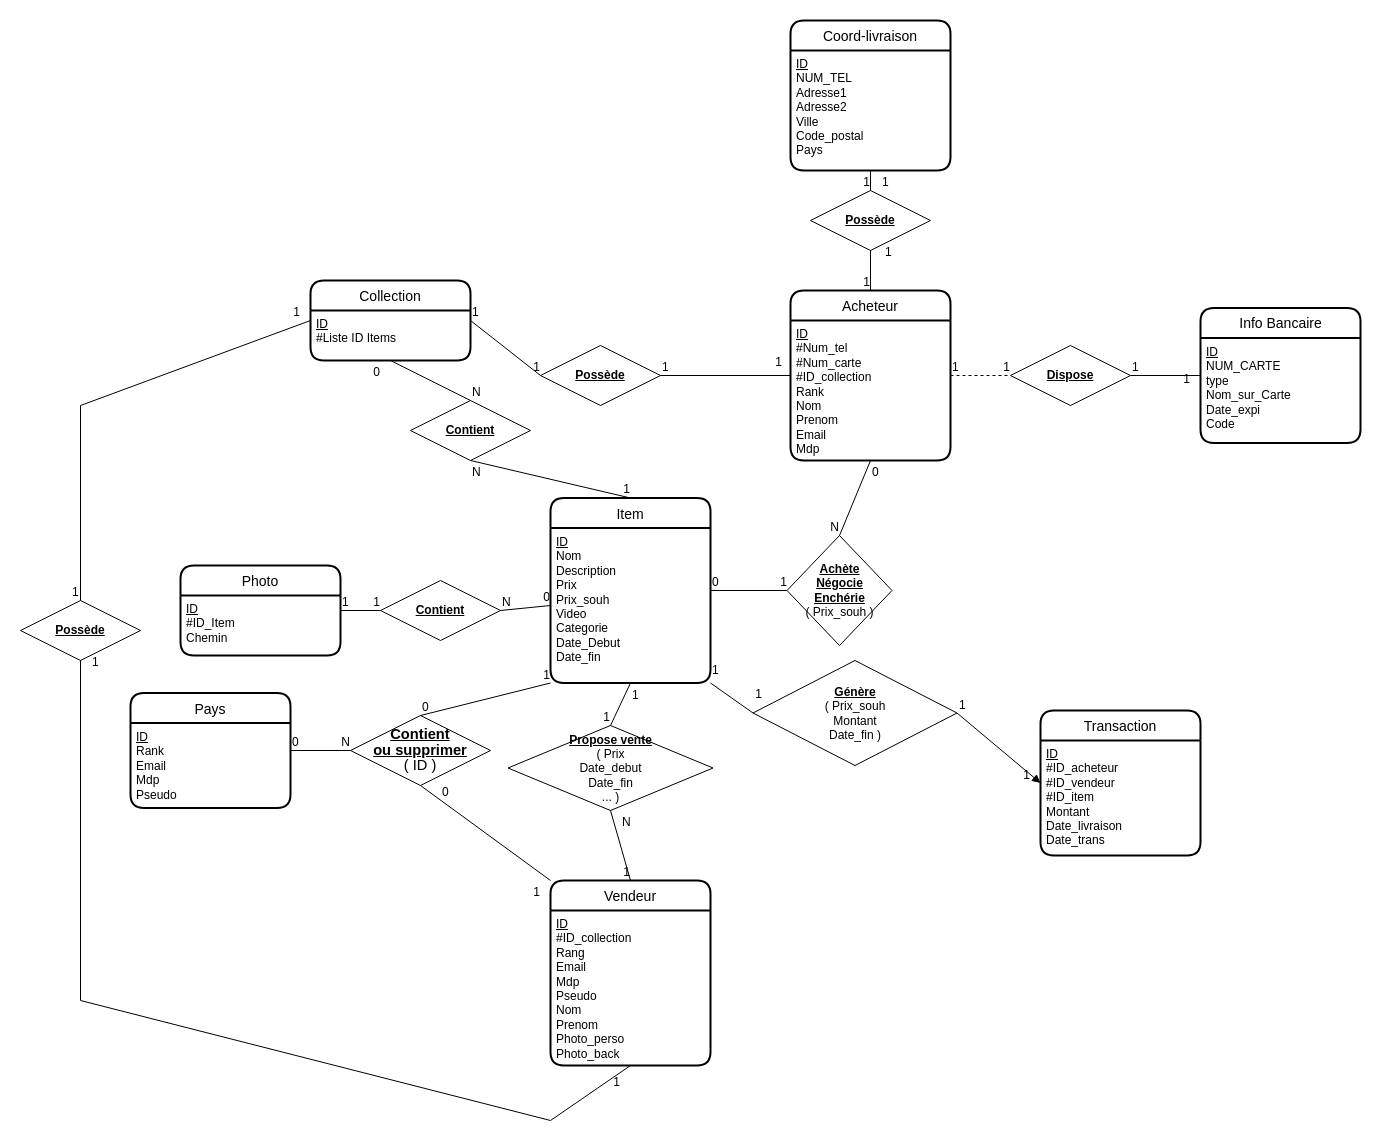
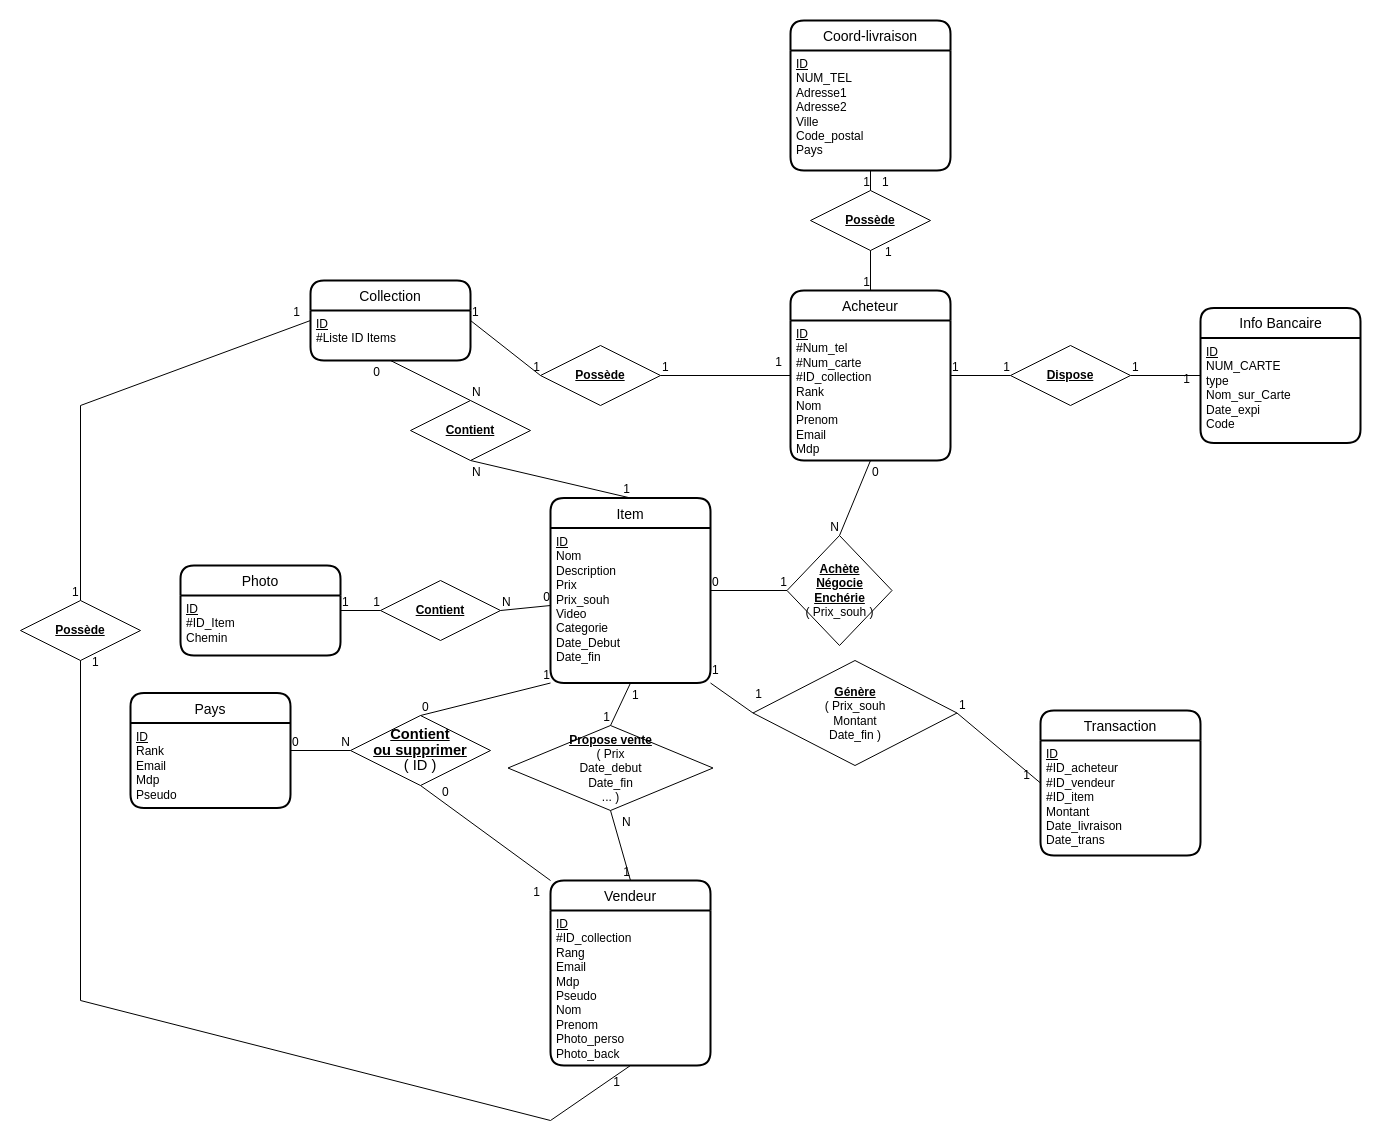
edge "Acheteur" -- "Dispose": style dashed -> solid
edge "Génère ( Prix_souh Montant Date_fin )" -> "Transaction": arrowhead block -> none
